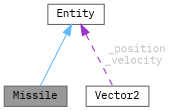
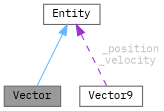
node "Missile": label "Missile" -> "Vector"
node "Vector2": label "Vector2" -> "Vector9"
